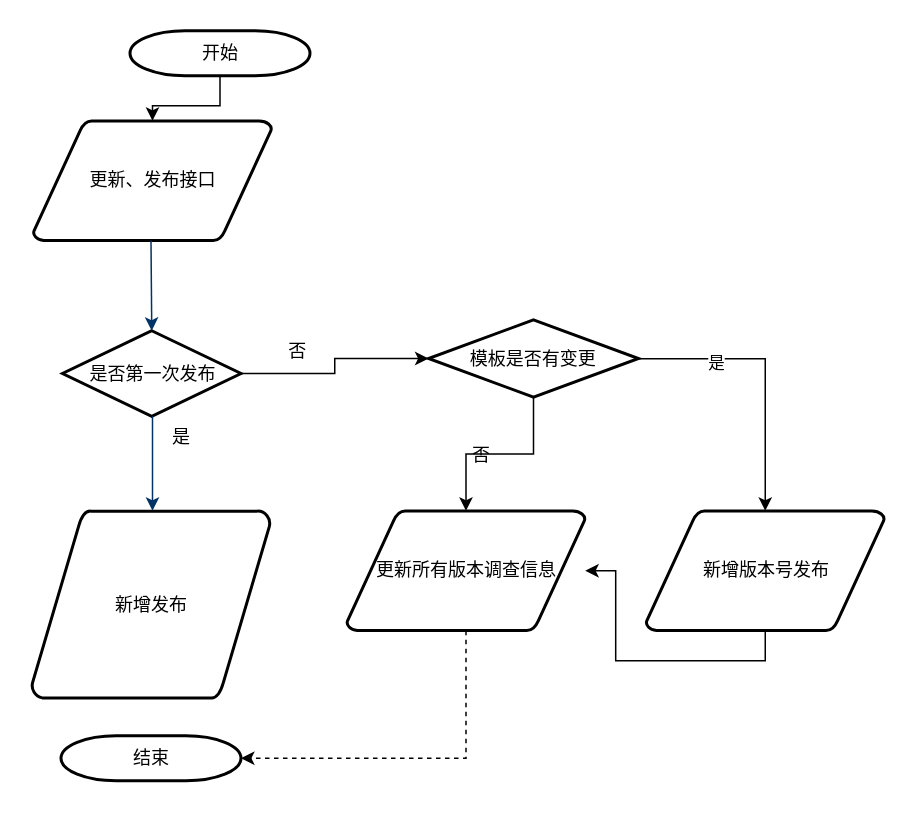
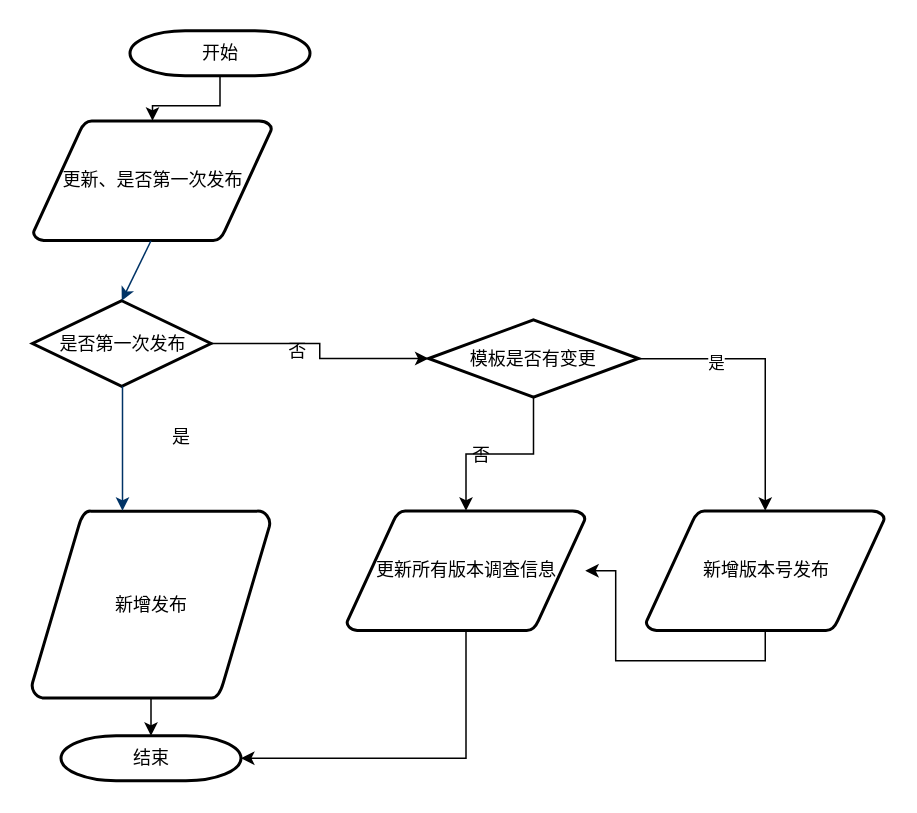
node "更新、发布接口": label "更新、发布接口" -> "更新、是否第一次发布"
node "是否第一次发布": moved (152, 374) -> (122, 344)
edge "新增发布" -> "结束": added
edge "更新所有版本调查信息" -> "结束": style dashed -> solid
